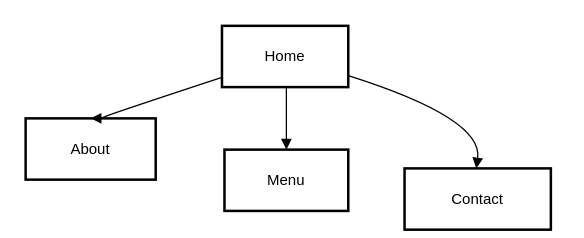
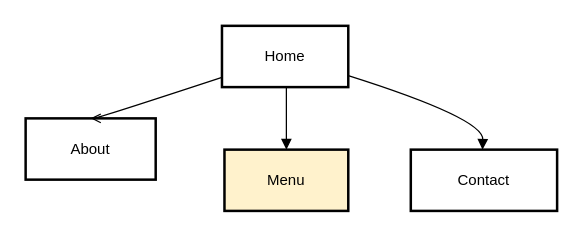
edge "Home" -> "About": arrowhead block -> open
node "Menu": fillcolor #ffffff -> #fff2cc
node "Contact": moved (478, 199) -> (484, 180)
